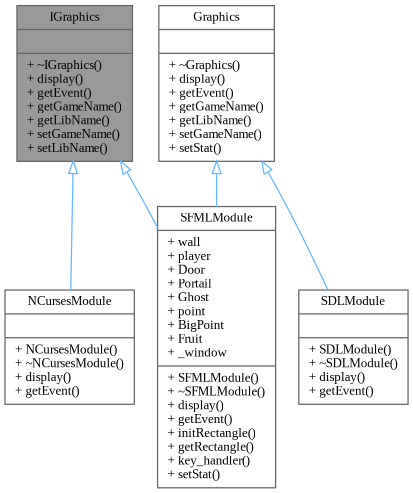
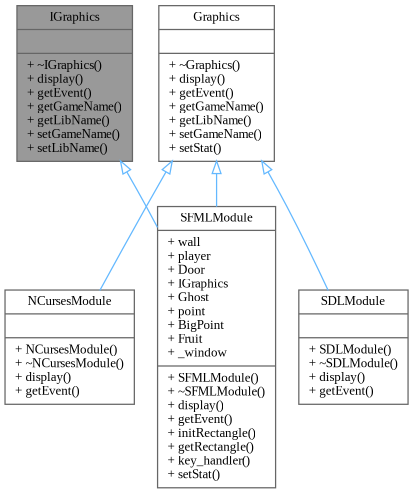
edge "NCursesModule" -> "IGraphics": now "NCursesModule" -> "Graphics"
node "SFMLModule": text "+ Portail" -> "+ IGraphics"
